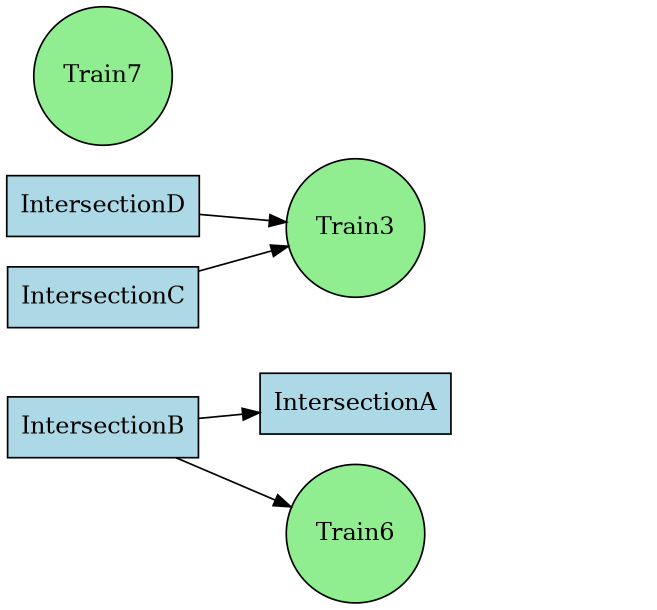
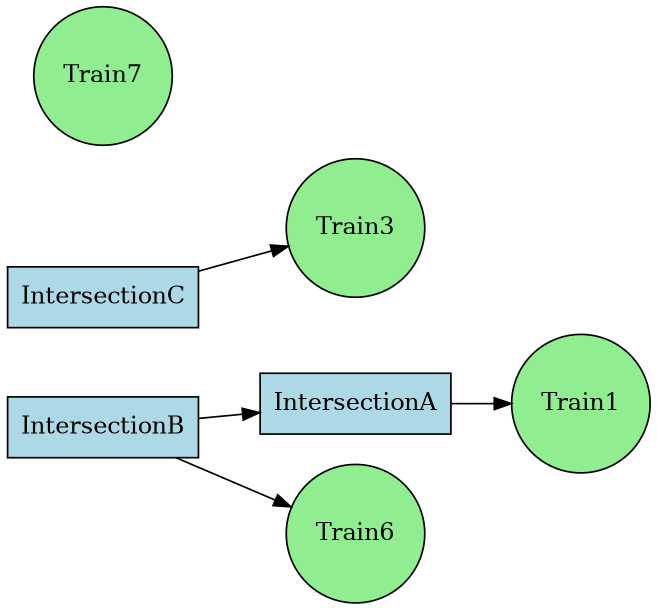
node "IntersectionD": removed
node "Train1": added
